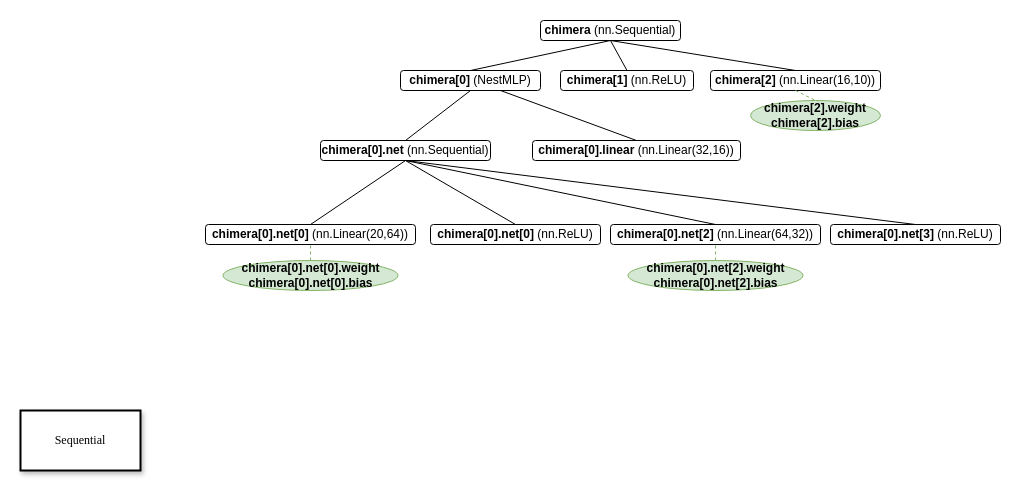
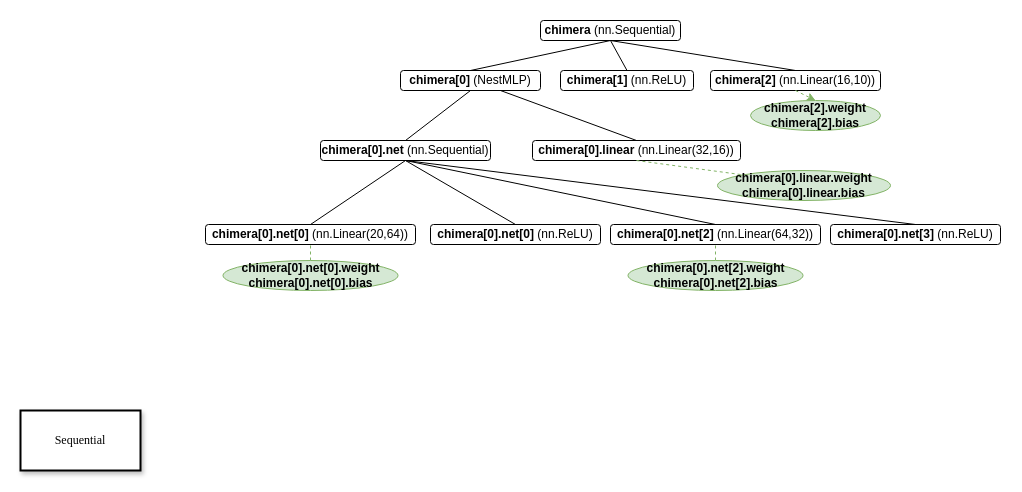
edge "chimera[2] (nn.Linear(16,10))" -- "chimera[2].weight chimera[2].bias": arrowhead none -> classic
edge "chimera[0].linear (nn.Linear(32,16))" -- "chimera[0].linear.weight chimera[0].linear.bias": added
node "chimera[0].linear.weight chimera[0].linear.bias": added
